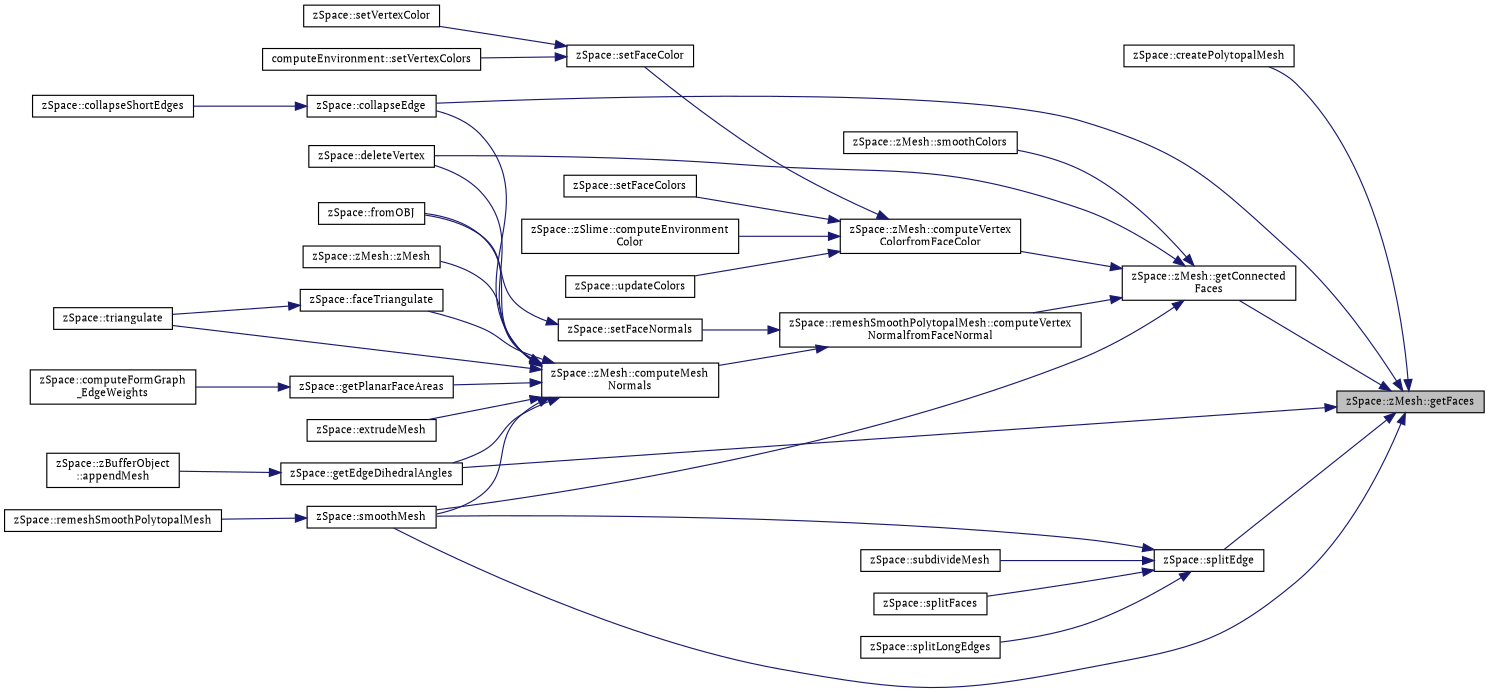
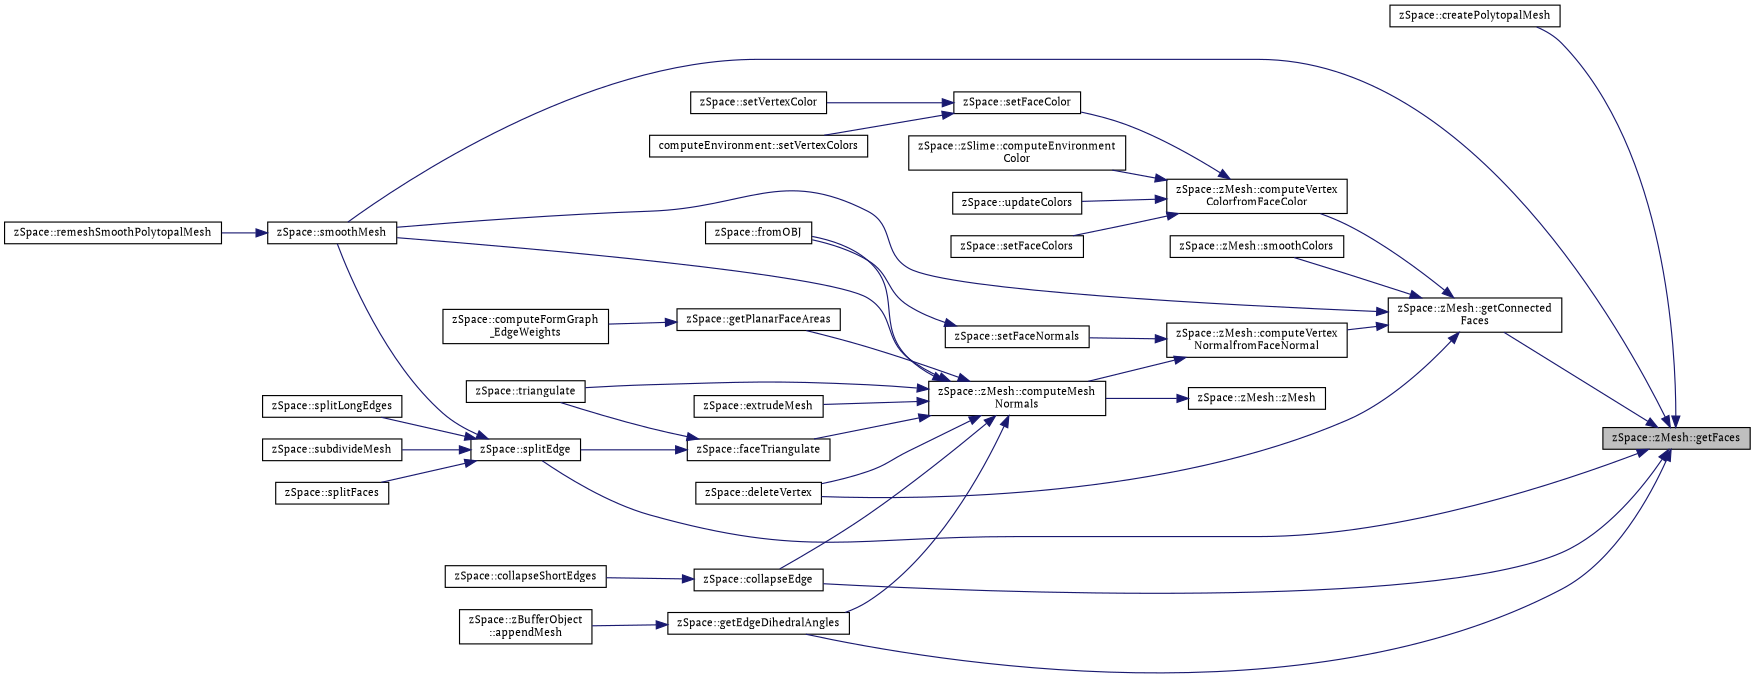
edge "zSpace::zMesh::zMesh" -> "zSpace::zMesh::computeMesh Normals": reversed
node "zSpace::remeshSmoothPolytopalMesh::computeVertex NormalfromFaceNormal": label "zSpace::remeshSmoothPolytopalMesh::computeVertex NormalfromFaceNormal" -> "zSpace::zMesh::computeVertex NormalfromFaceNormal"
edge "zSpace::splitEdge" -> "zSpace::faceTriangulate": added
